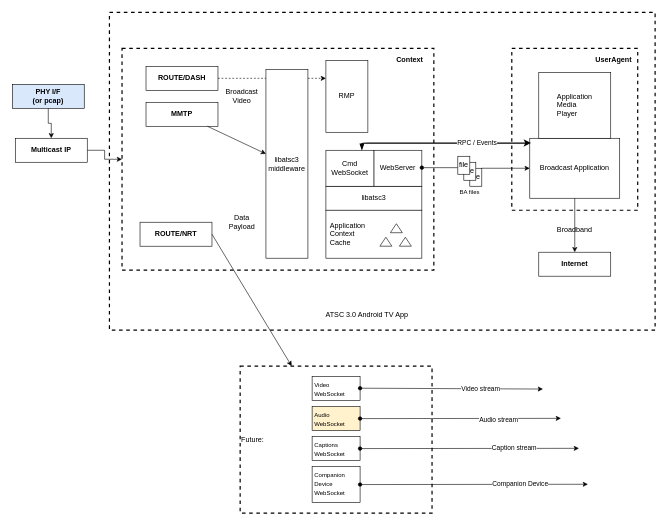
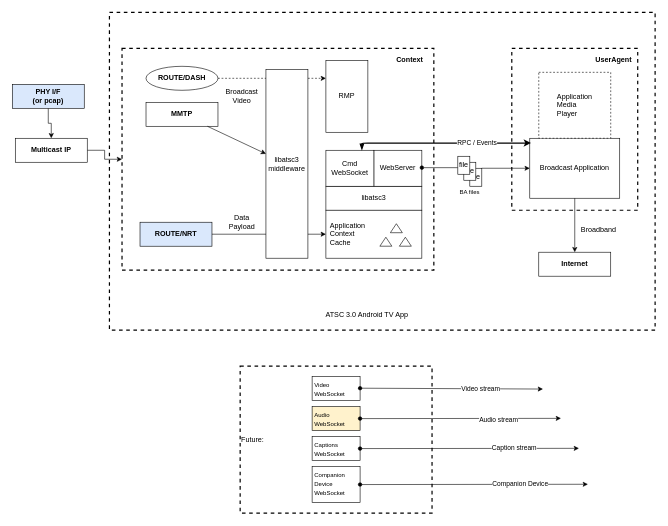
node "ROUTE/DASH": shape rectangle -> ellipse
node "Application Media Player": style solid -> dashed
node "Broadband": moved (575, 230) -> (599, 230)
node "ROUTE/NRT": fillcolor #ffffff -> #dae8fc
edge "ROUTE/NRT" -> "Future:": now "ROUTE/NRT" -> "Application Context Cache"
